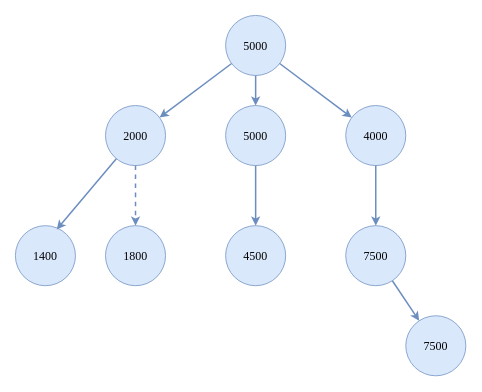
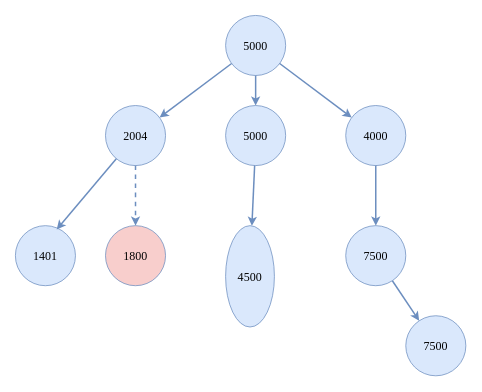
node "2000": label "2000" -> "2004"
node "1400": label "1400" -> "1401"
node "1800": fillcolor #dae8fc -> #f8cecc
node "4500": size 60x60 -> 49x101
